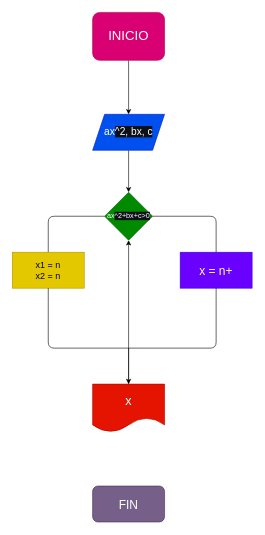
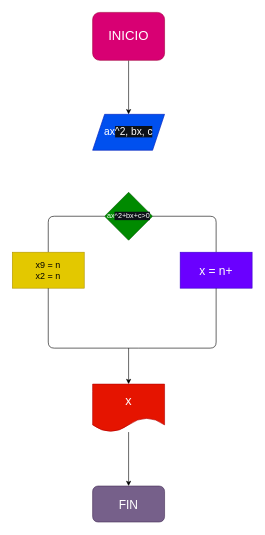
edge "ax^2, bx, c" -> "ax^2+bx+c>0": removed
node "x1 = n x2 = n": label "x1 = n x2 = n" -> "x9 = n x2 = n"
edge "x" -> "ax^2+bx+c>0": now "x" -> "FIN"
